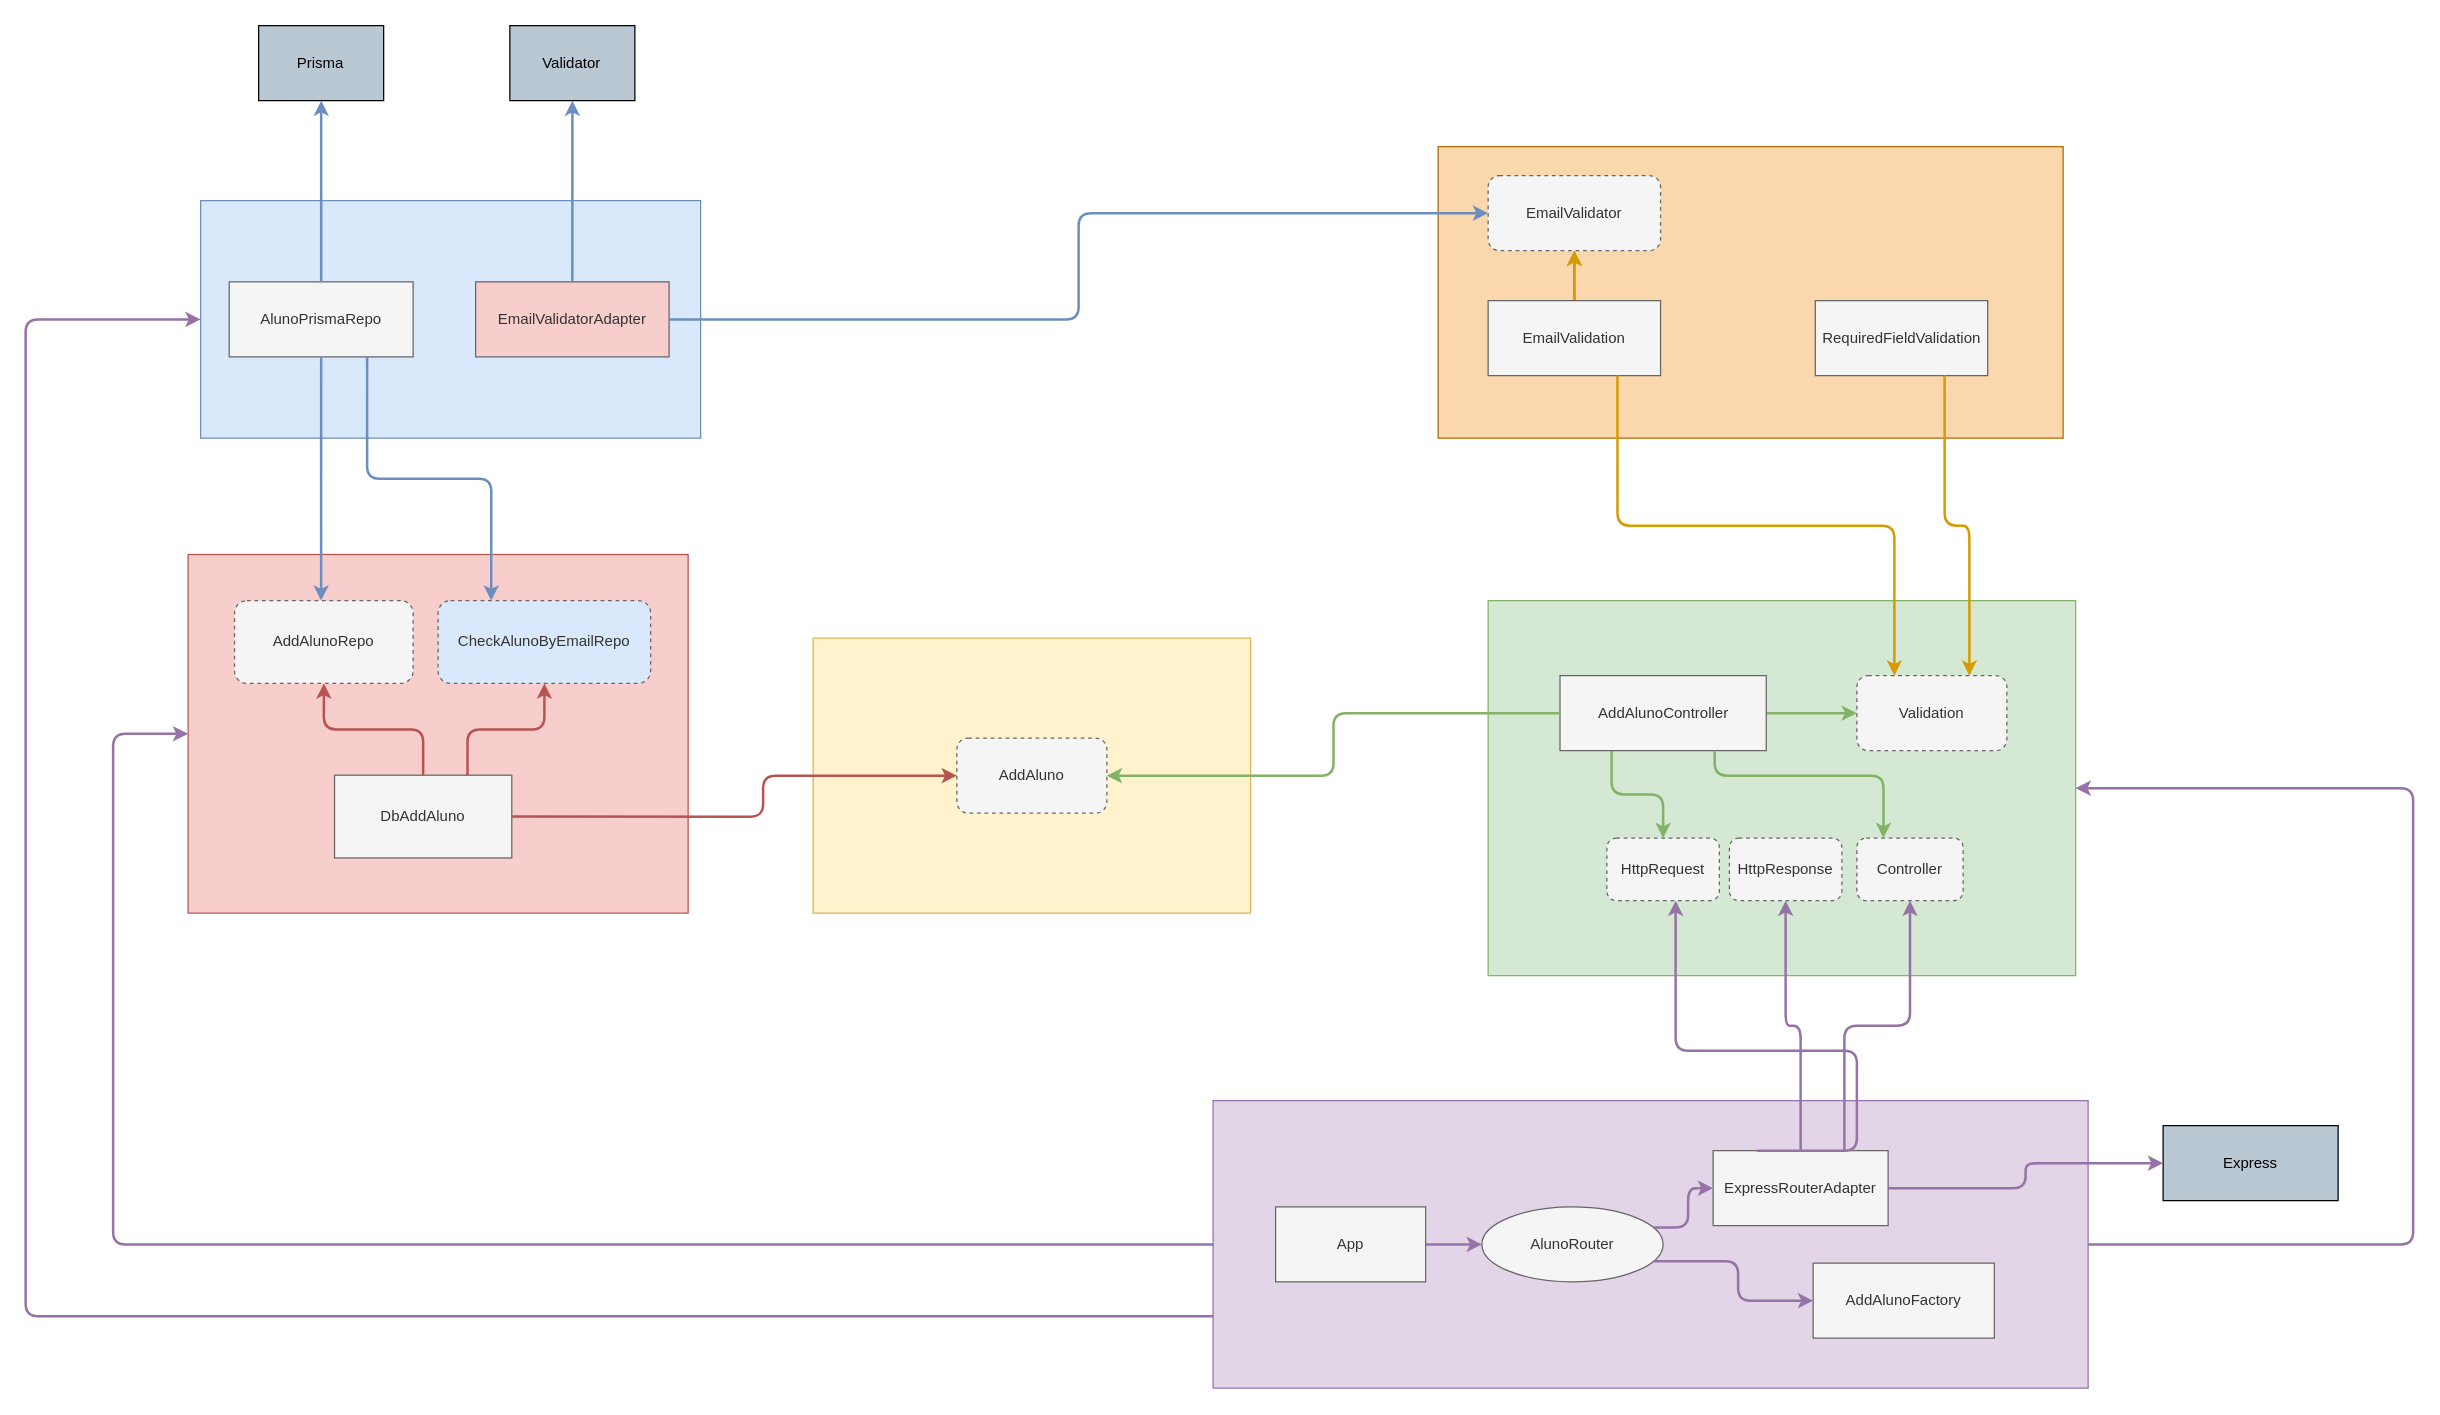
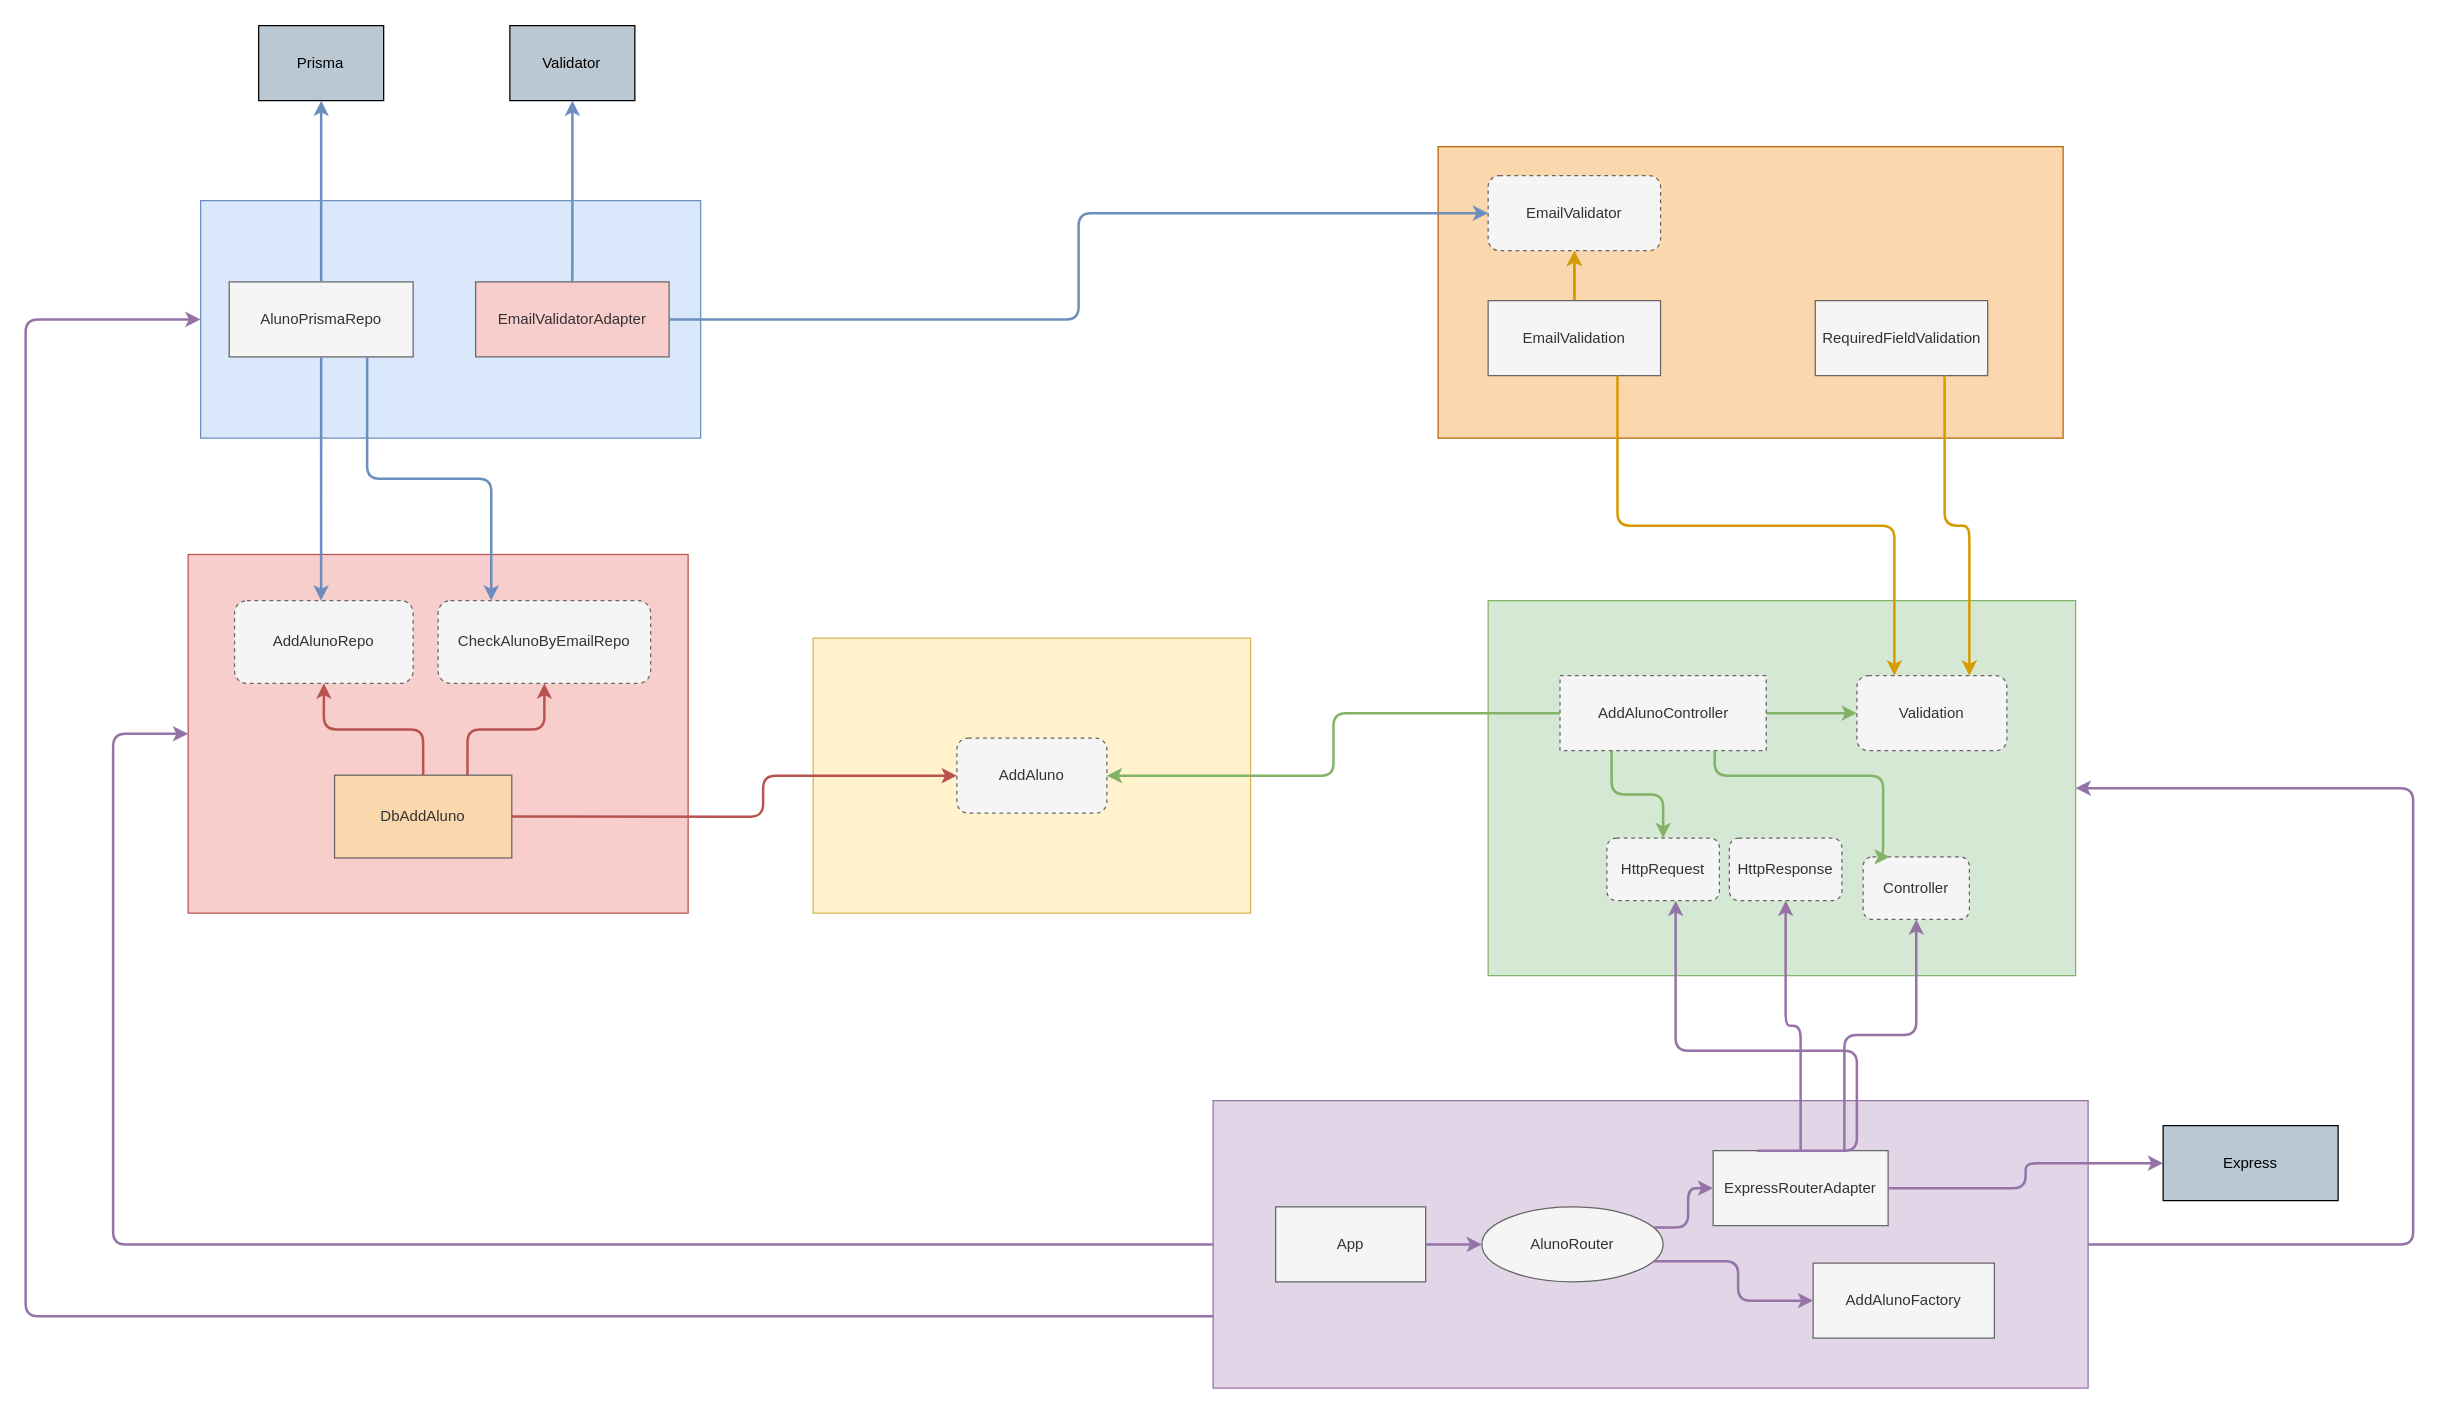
node "CheckAlunoByEmailRepo": fillcolor #dae8fc -> #f5f5f5
node "AddAlunoController": style solid -> dashed
node "DbAddAluno": fillcolor #f5f5f5 -> #fad7ac
node "Controller": moved (1910, 869) -> (1916, 888)
